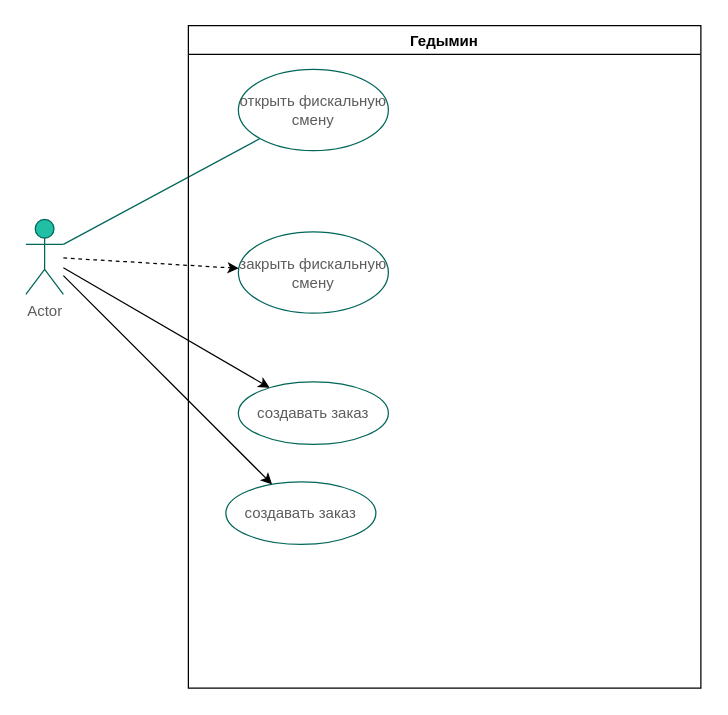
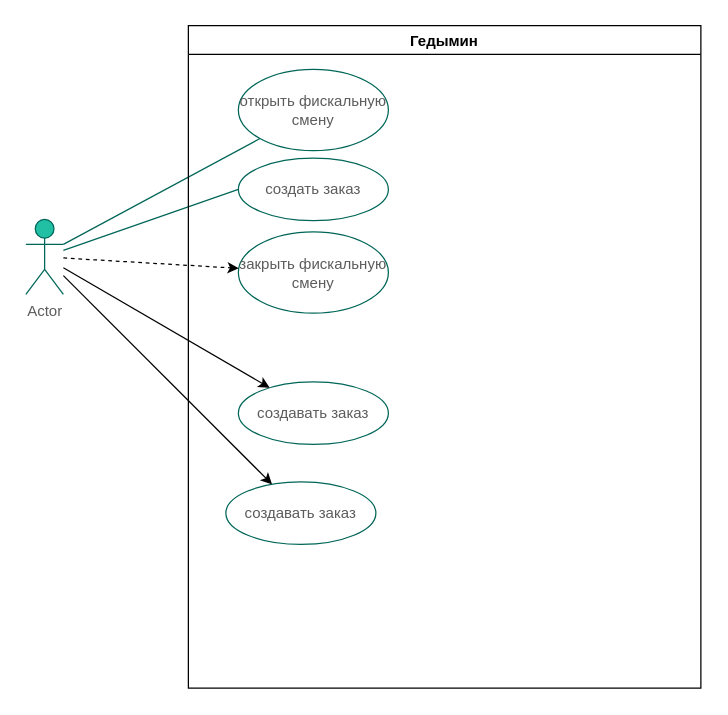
node "создать заказ": added
edge "создать заказ" -- "Actor": added
